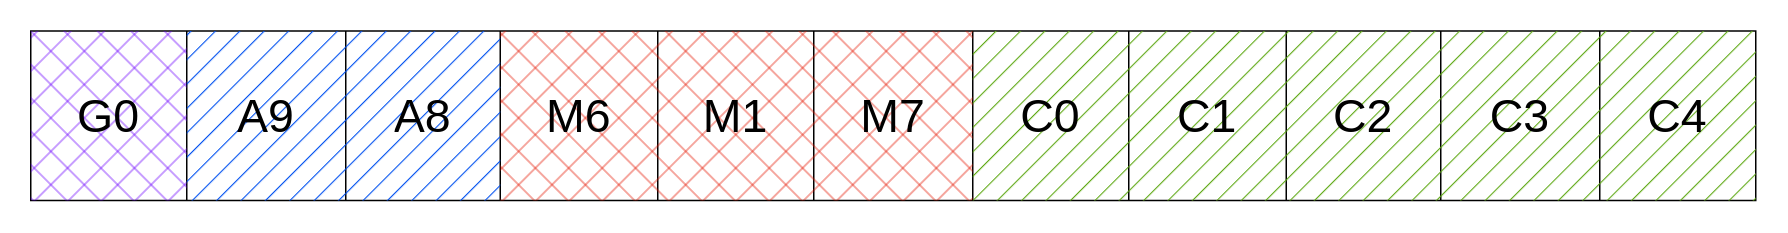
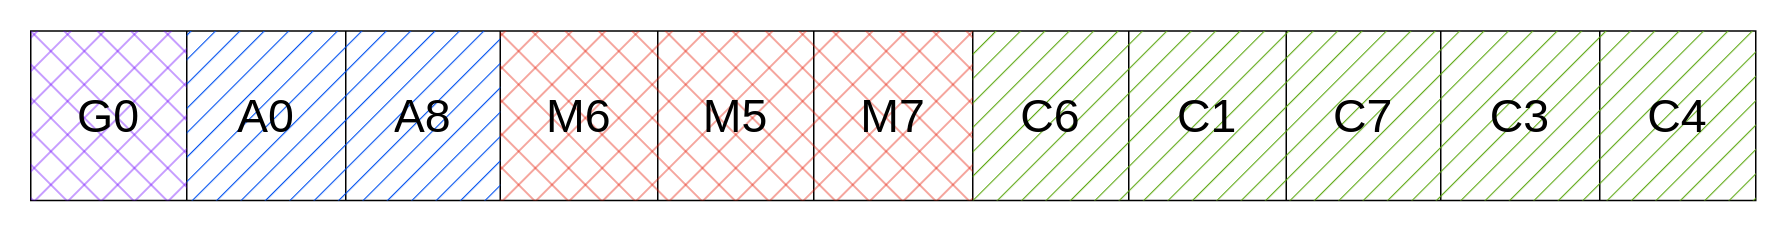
node "A9": label "A9" -> "A0"
node "M1": label "M1" -> "M5"
node "C0": label "C0" -> "C6"
node "C2": label "C2" -> "C7"
